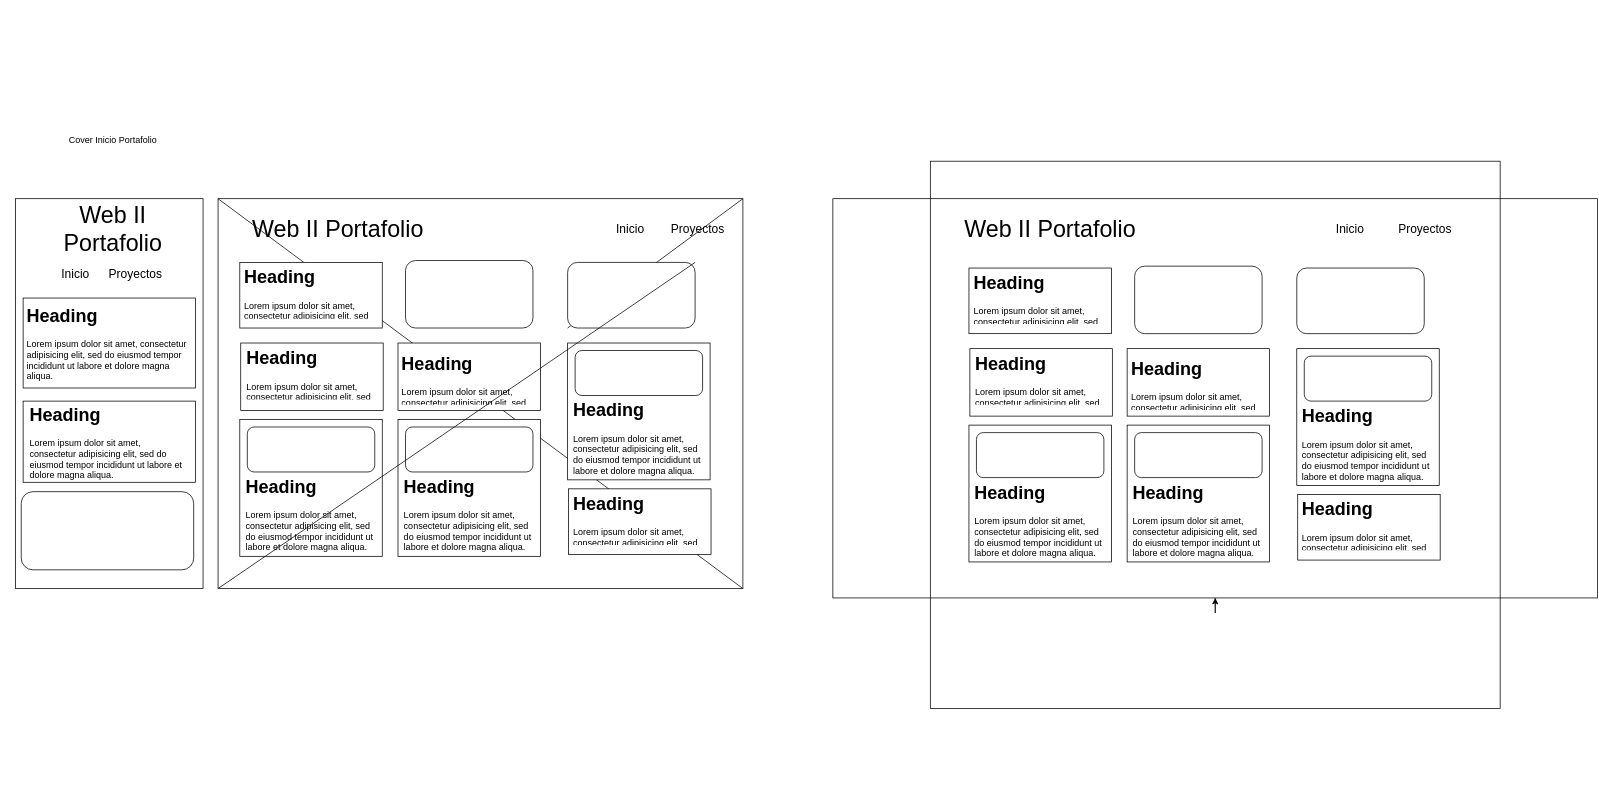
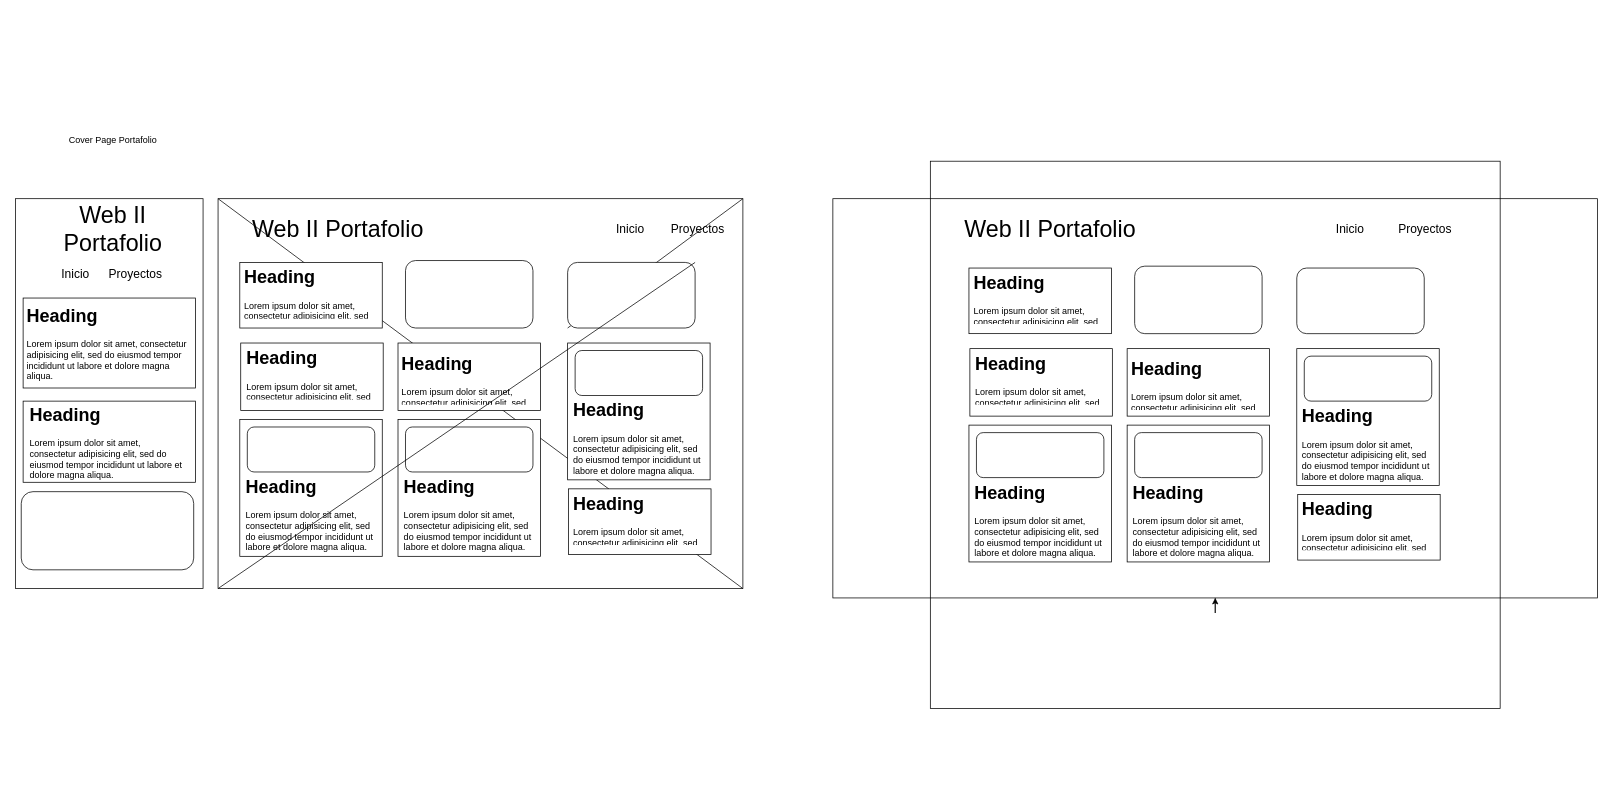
node "Cover Inicio Portafolio": label "Cover Inicio Portafolio" -> "Cover Page Portafolio"
